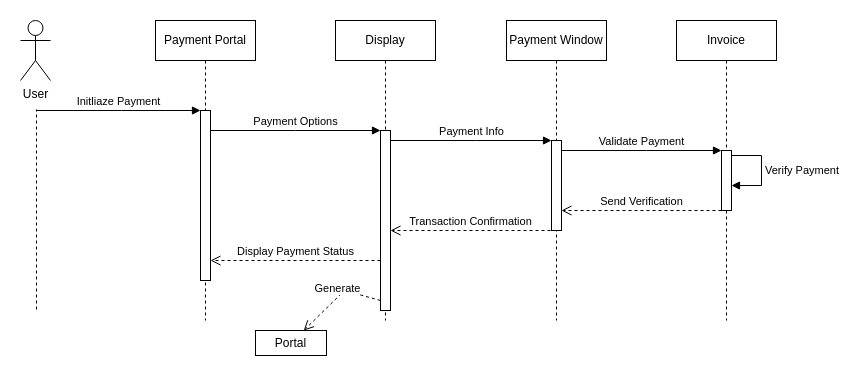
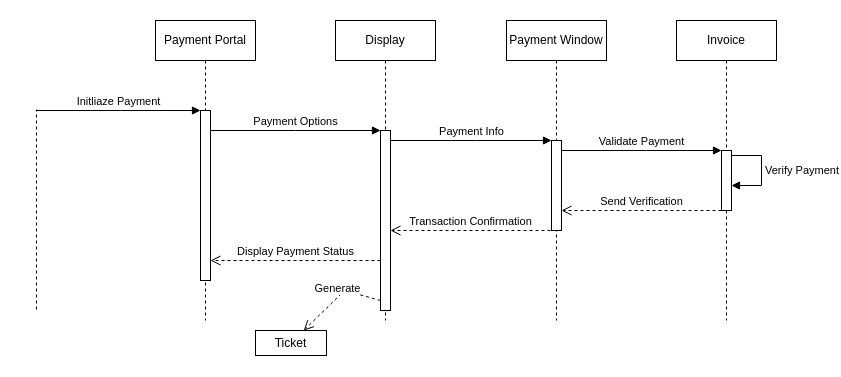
node "User": removed
node "Portal": label "Portal" -> "Ticket"
